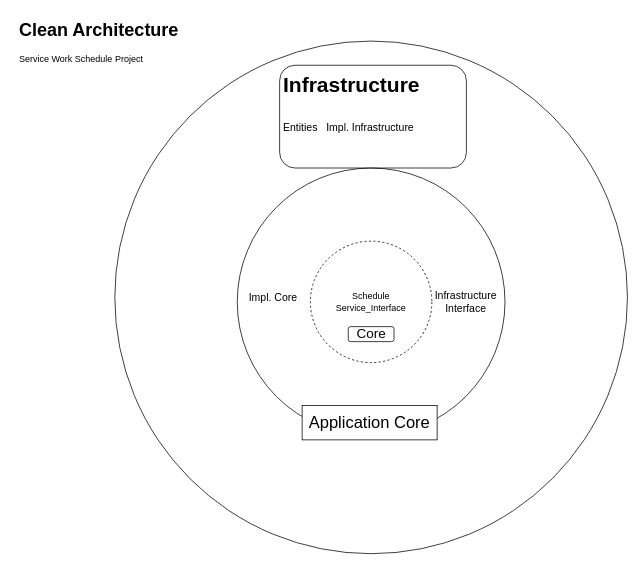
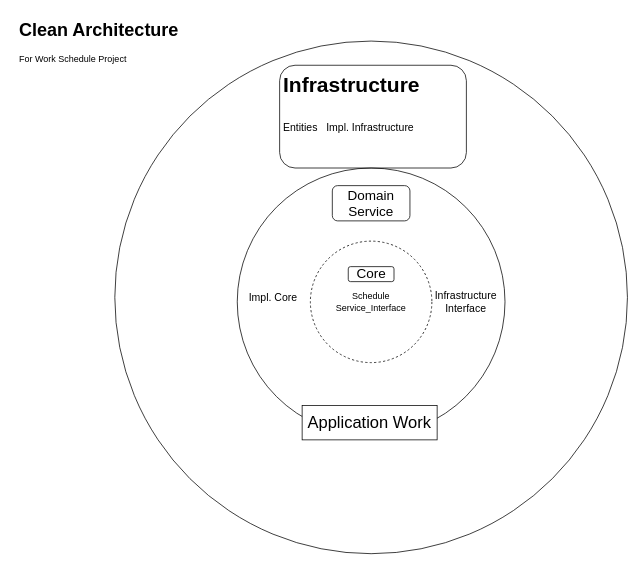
node "Clean ArchitectureService Work Schedule Project": label "Clean ArchitectureService Work Schedule Project" -> "Clean ArchitectureFor Work Schedule Project"
node "Domain Service": added
node "Core": moved (371, 334) -> (371, 274)
node "Application Core": label "Application Core" -> "Application Work"
